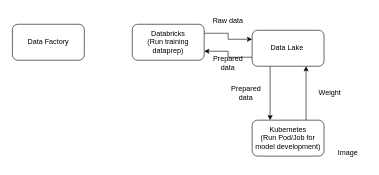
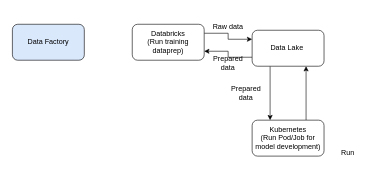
node "Raw data": moved (228, 21) -> (228, 27)
node "Data Factory": fillcolor #ffffff -> #dae8fc
node "Weight": removed
node "Image": label "Image" -> "Run"
